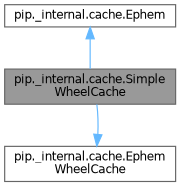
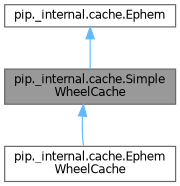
edge "pip._internal.cache.Simple WheelCache" -> "pip._internal.cache.Ephem WheelCache": reversed
